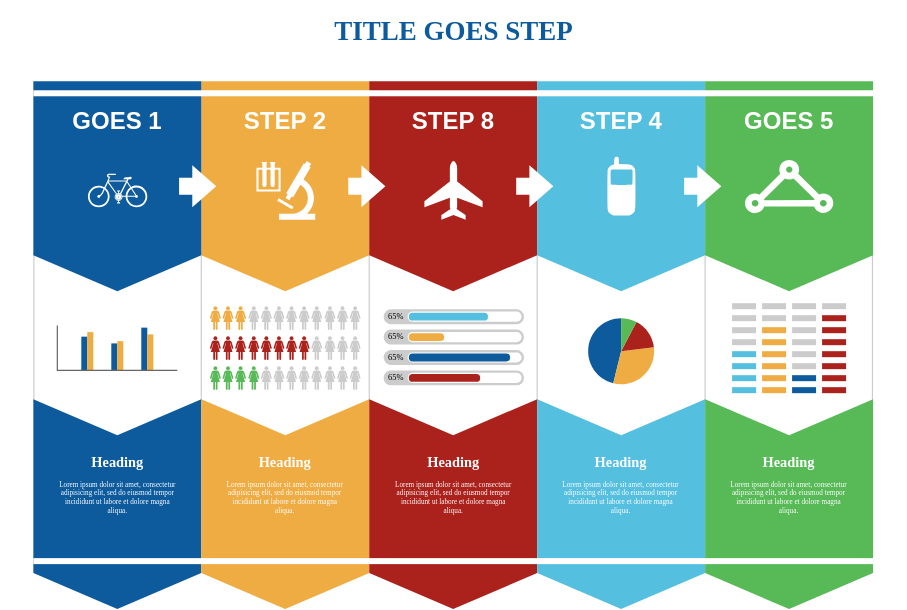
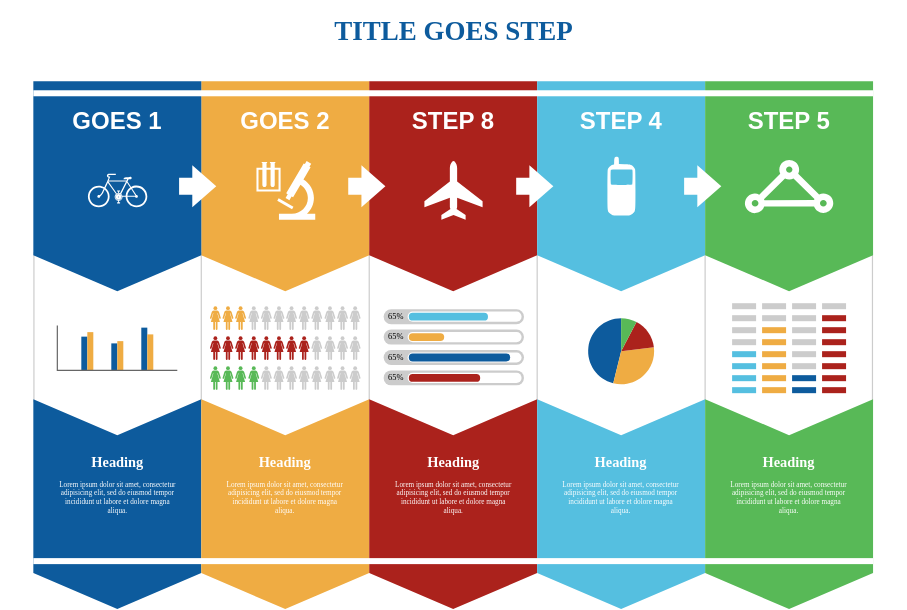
node "STEP 2": label "STEP 2" -> "GOES 2"
node "GOES 5": label "GOES 5" -> "STEP 5"
